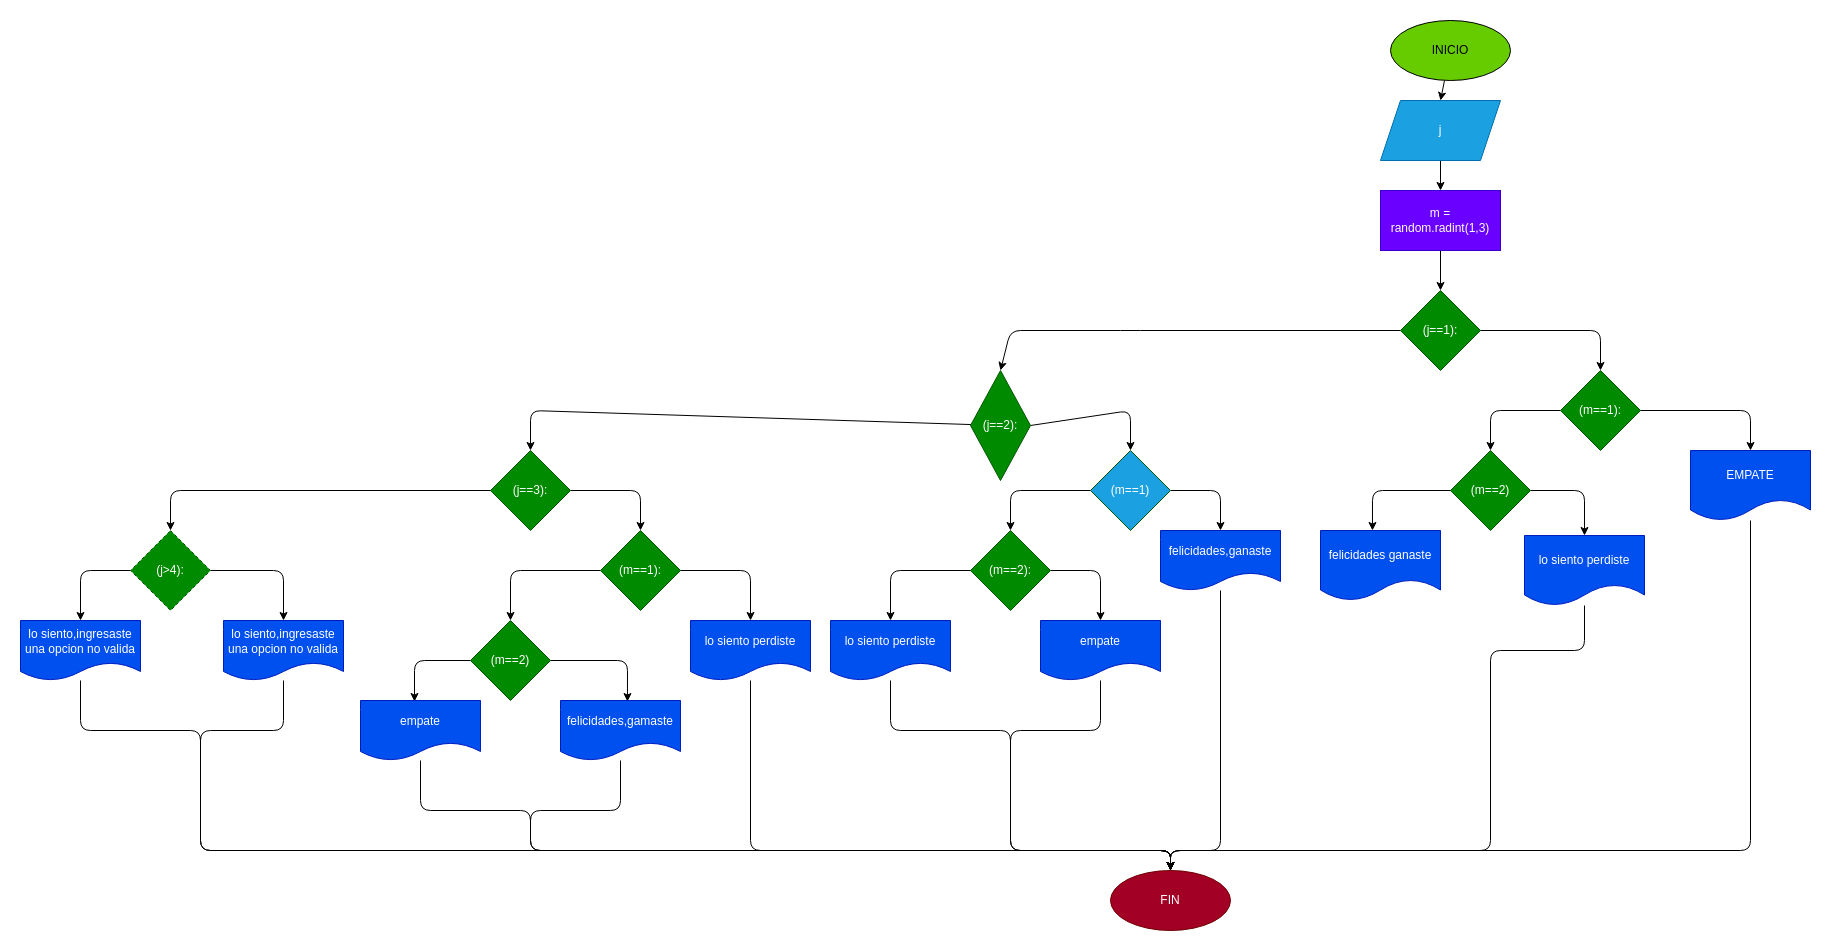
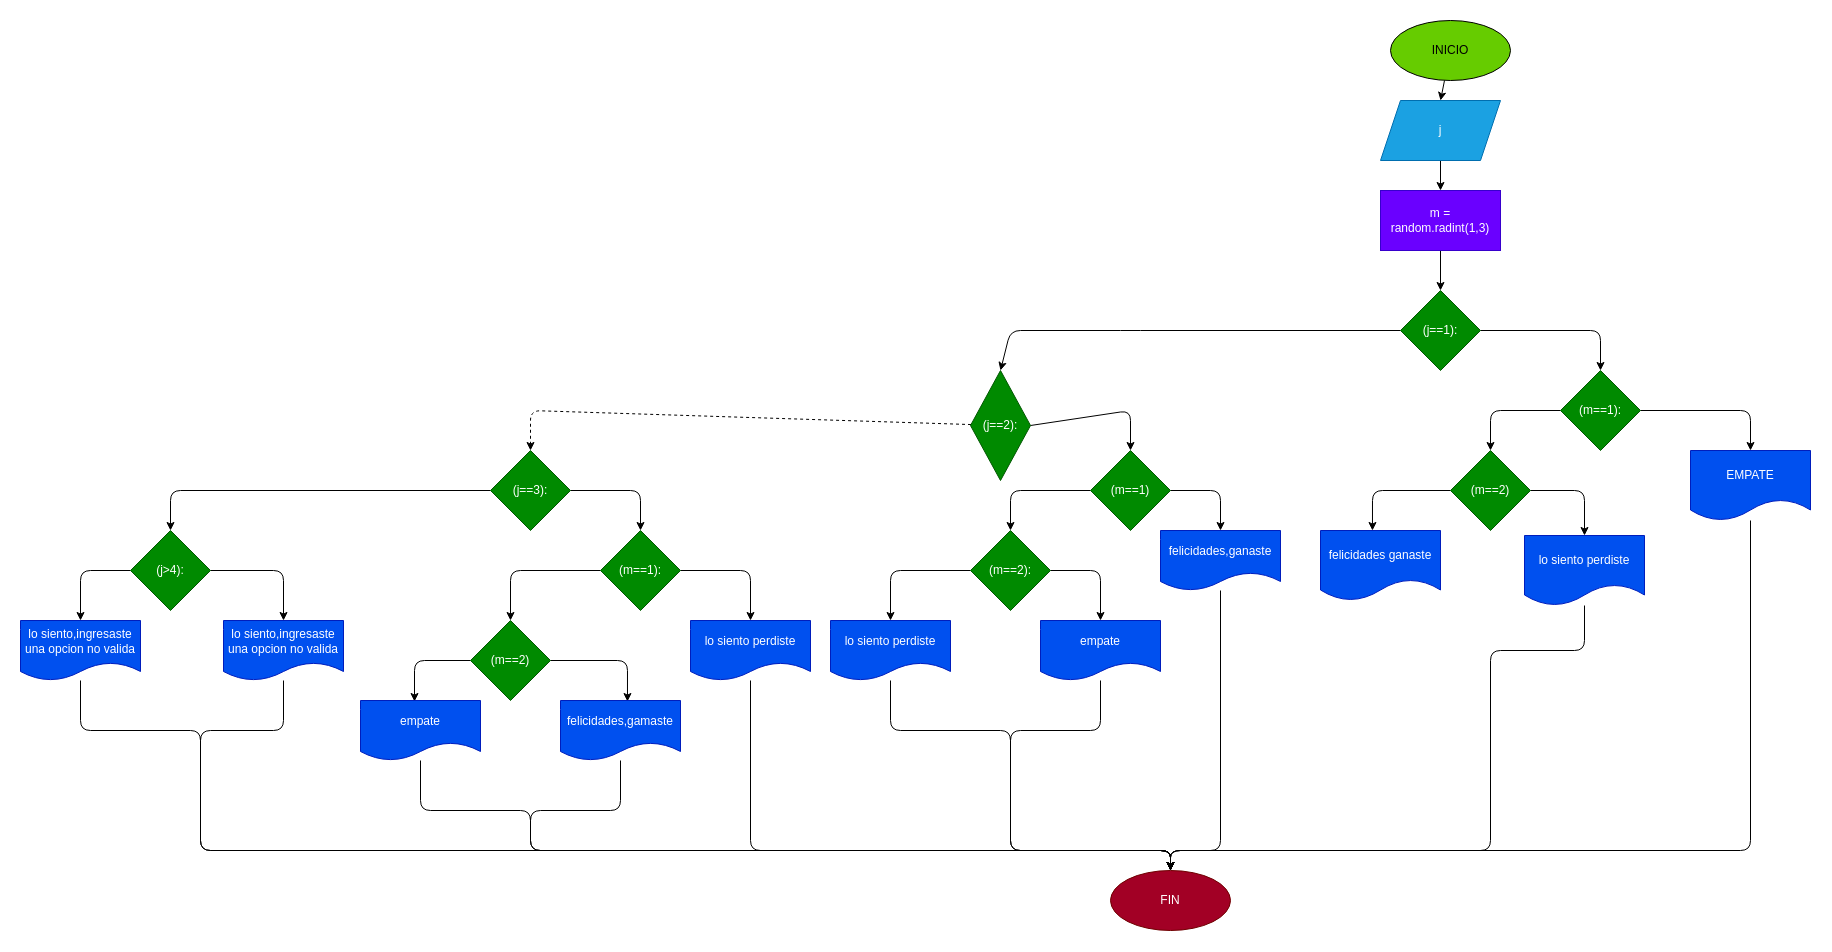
edge "(j==2):" -> "(j==3):": style solid -> dashed
node "(m==1)": fillcolor #1ba1e2 -> #008a00
node "(j>4):": style dashed -> solid
